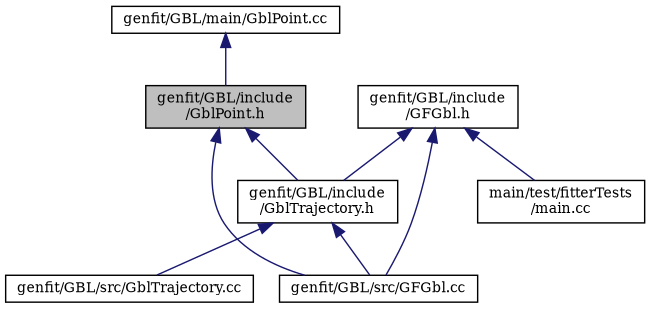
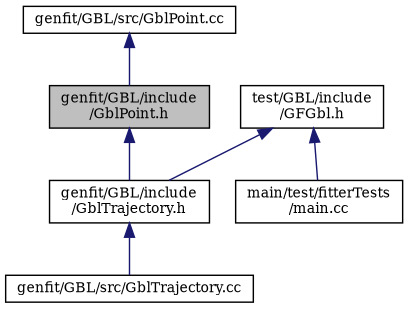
node "genfit/GBL/main/GblPoint.cc": label "genfit/GBL/main/GblPoint.cc" -> "genfit/GBL/src/GblPoint.cc"
node "genfit/GBL/include /GFGbl.h": label "genfit/GBL/include /GFGbl.h" -> "test/GBL/include /GFGbl.h"
node "genfit/GBL/src/GFGbl.cc": removed
